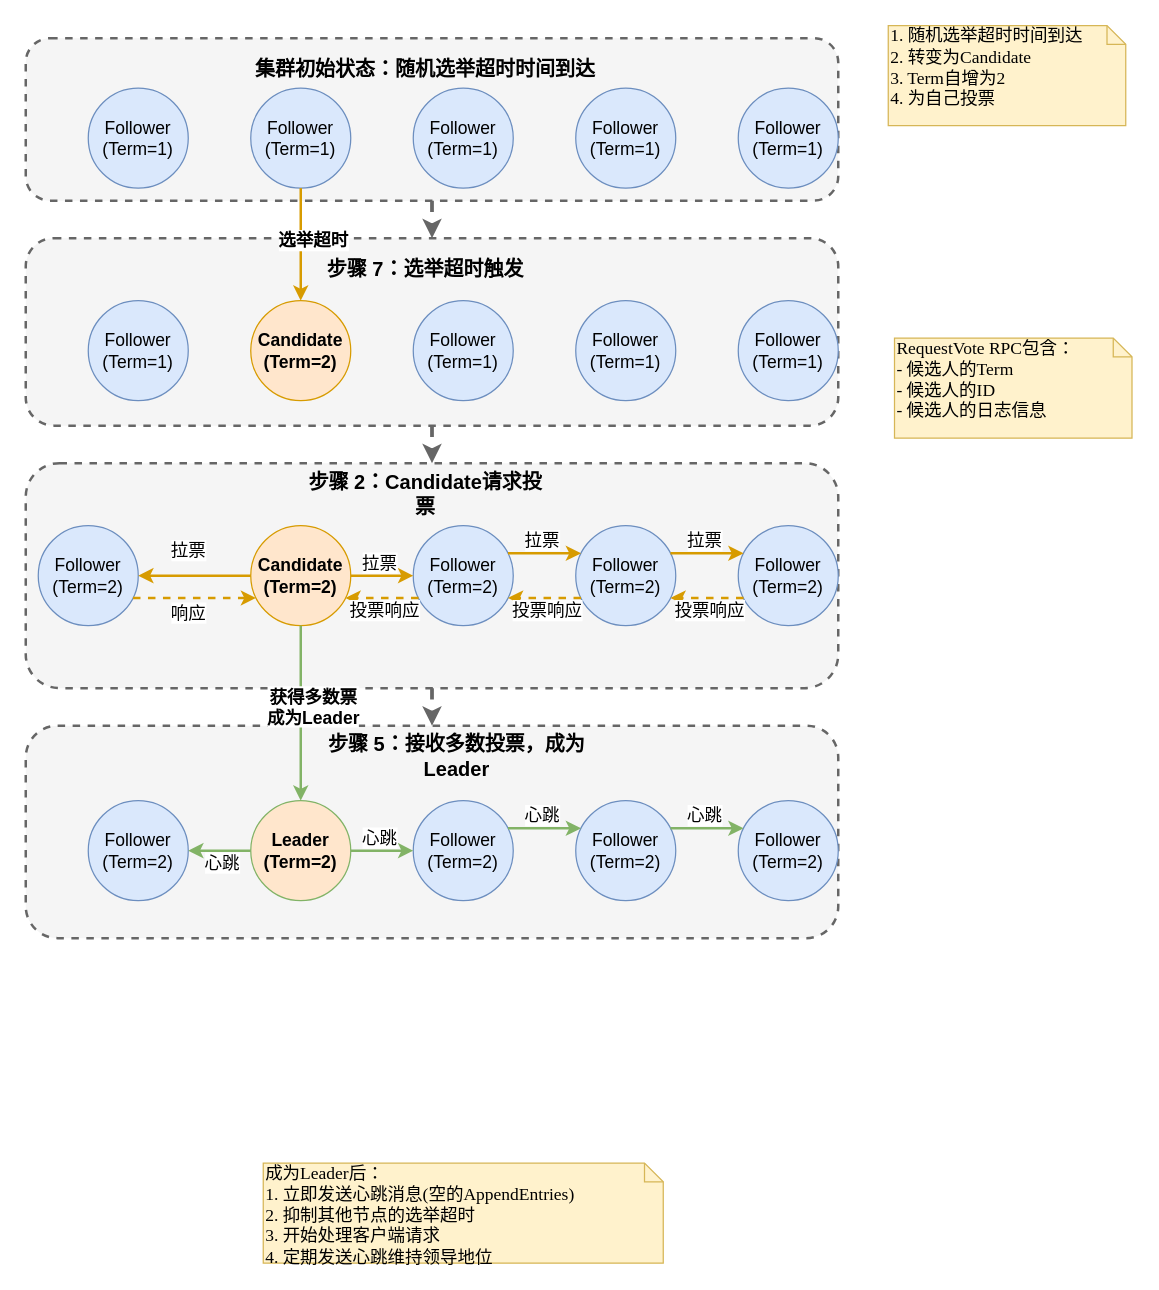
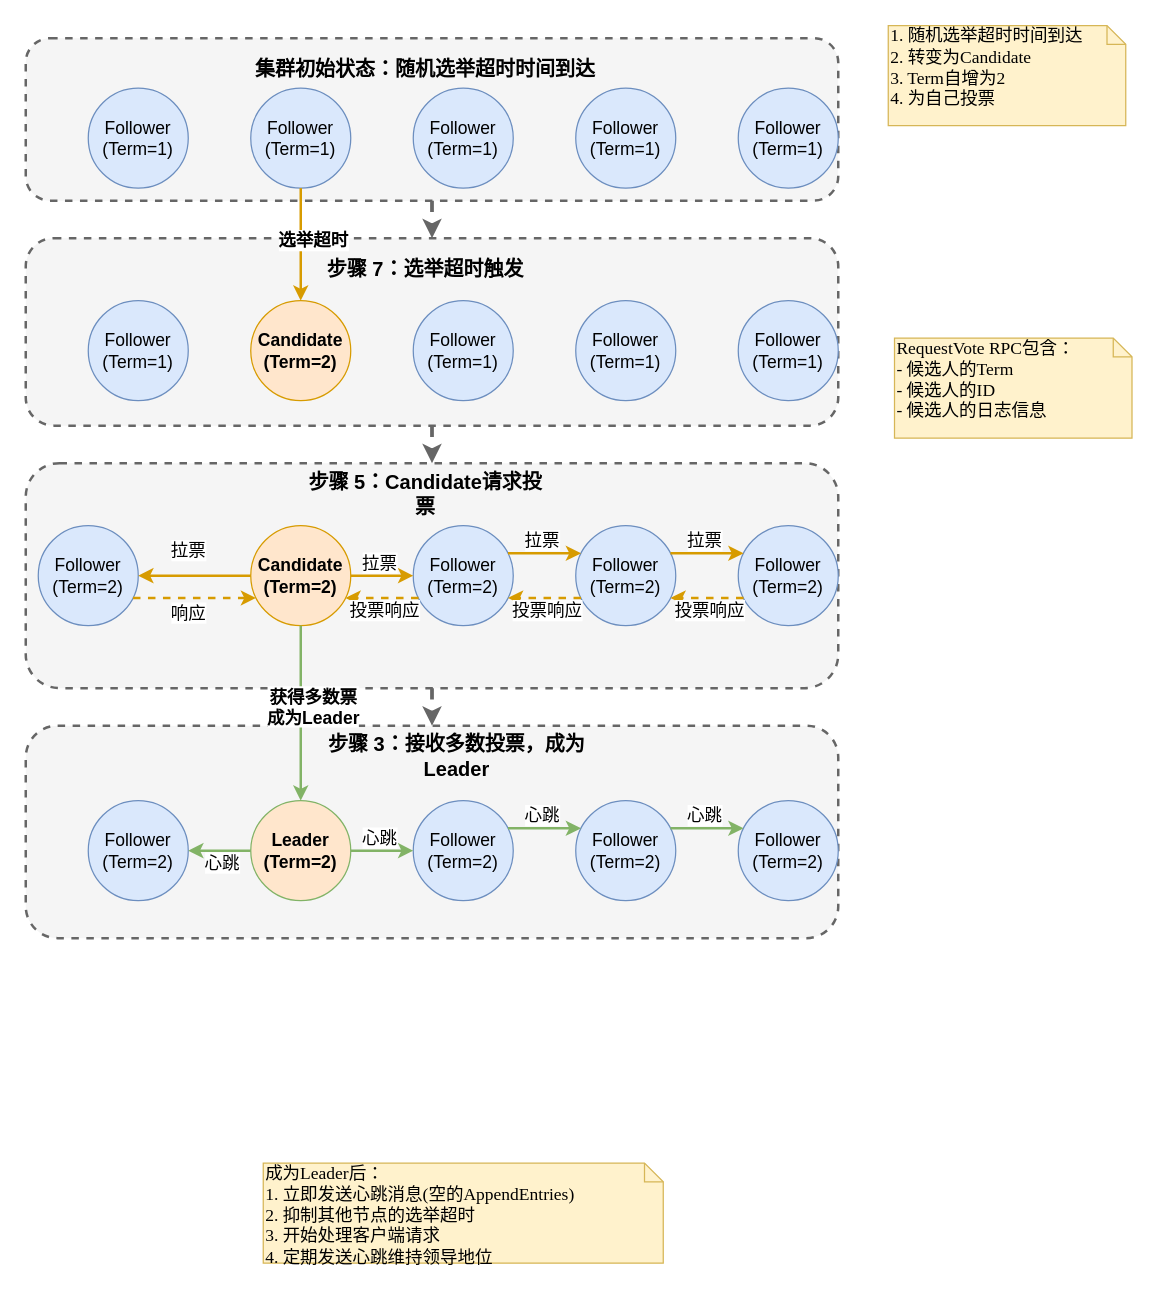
node "步骤 2：Candidate请求投票": label "步骤 2：Candidate请求投票" -> "步骤 5：Candidate请求投票"
node "步骤 5：接收多数投票，成为Leader": label "步骤 5：接收多数投票，成为Leader" -> "步骤 3：接收多数投票，成为Leader"
